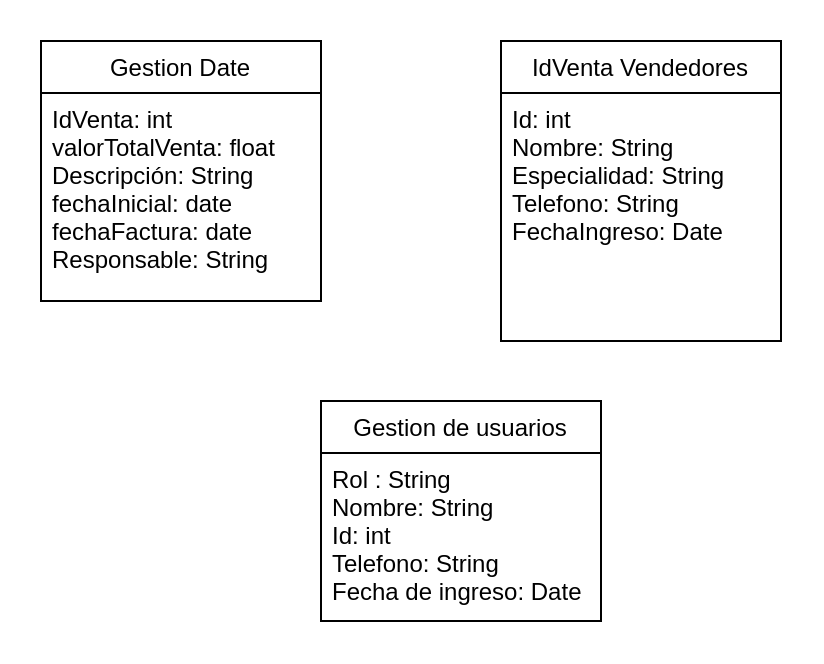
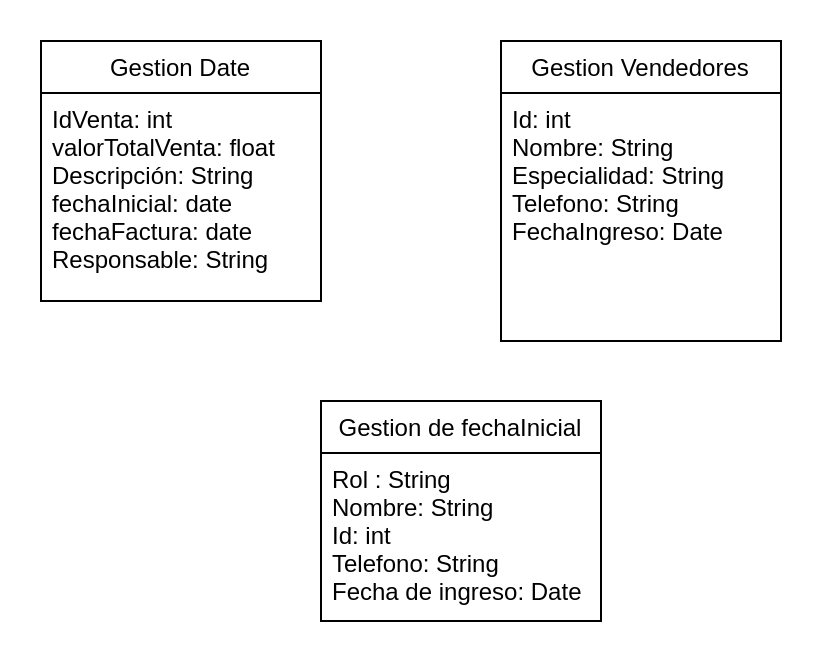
node "IdVenta Vendedores": label "IdVenta Vendedores" -> "Gestion Vendedores"
node "Gestion de usuarios": label "Gestion de usuarios" -> "Gestion de fechaInicial"
